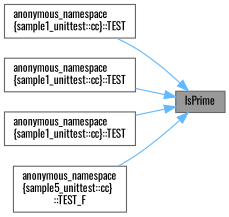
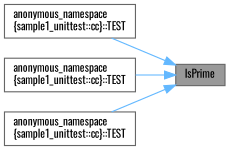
node "anonymous_namespace {sample5_unittest::cc} ::TEST_F": removed
